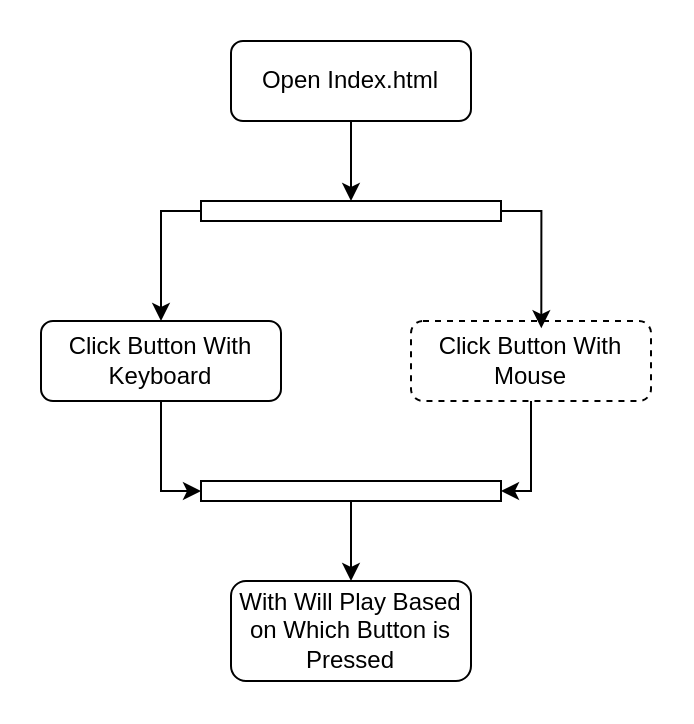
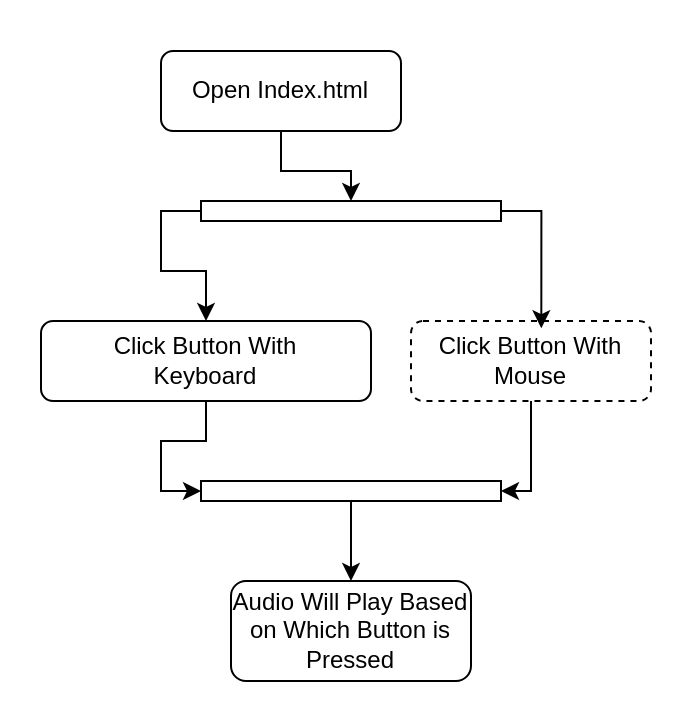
node "Open Index.html": moved (351, 81) -> (281, 91)
node "Click Button With Keyboard": size 240x80 -> 330x80
node "With Will Play Based on Which Button is Pressed": label "With Will Play Based on Which Button is Pressed" -> "Audio Will Play Based on Which Button is Pressed"
